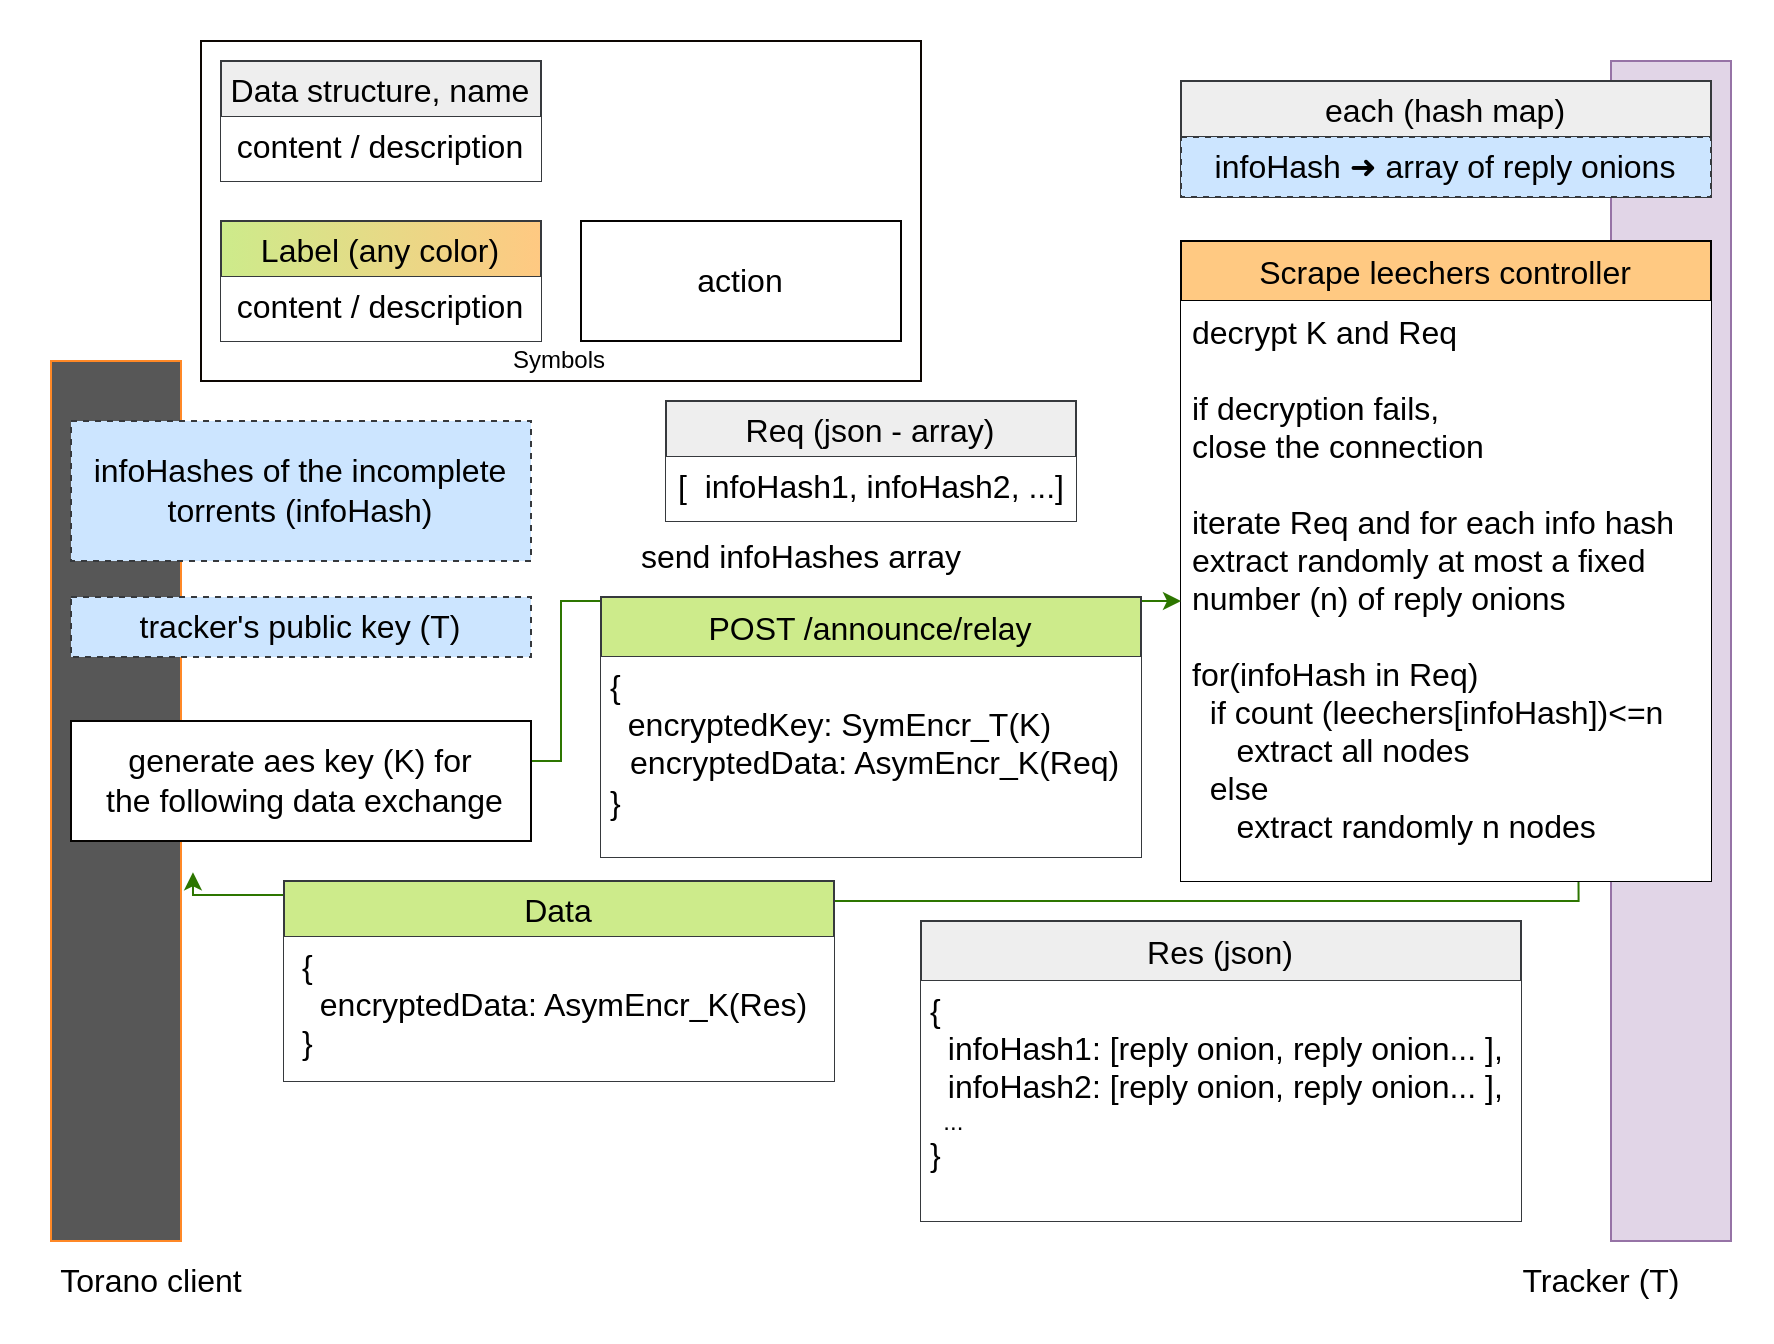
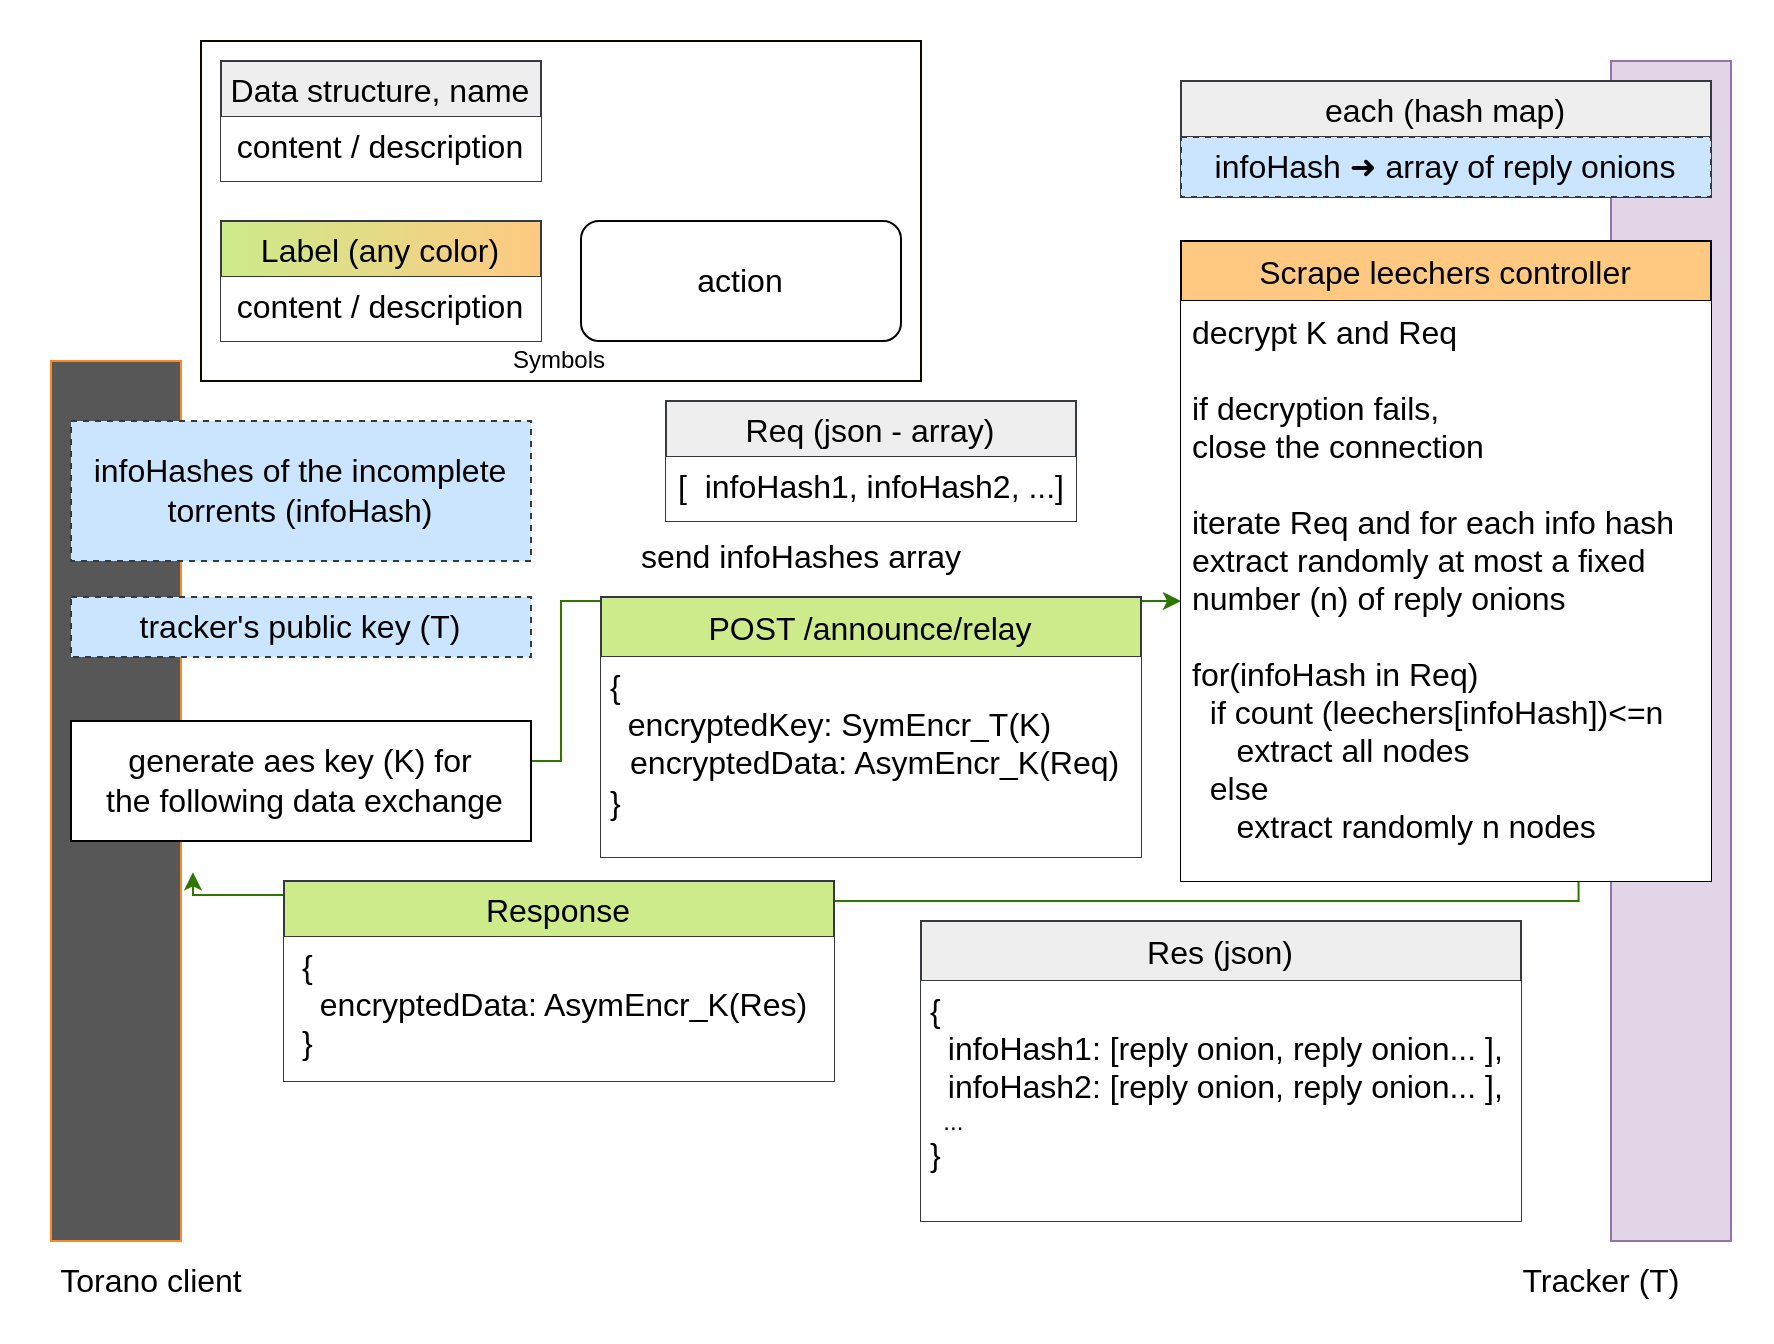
node "action": shape rectangle -> rounded rectangle
node "Data": label "Data" -> "Response"
